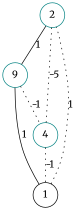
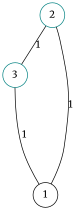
node "9": label "9" -> "3"
edge "2" -- "1": style dotted -> solid
node "4": removed
